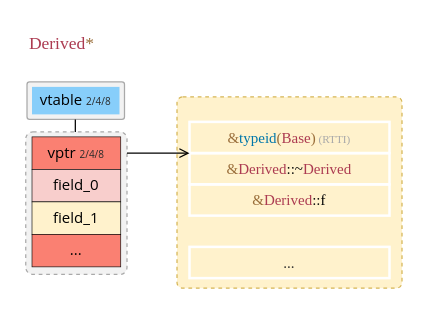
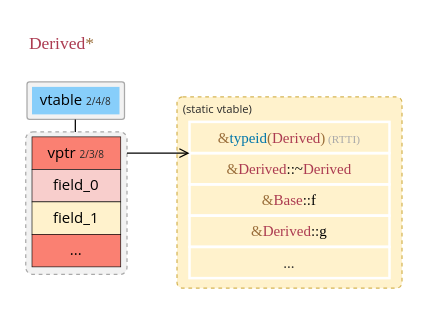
node "(static vtable)": added
node "&typeid(Base) (RTTI)": label "&typeid(Base) (RTTI)" -> "&typeid(Derived) (RTTI)"
node "vptr 2/4/8": label "vptr 2/4/8" -> "vptr 2/3/8"
node "&Derived::f": label "&Derived::f" -> "&Base::f"
node "&Derived::g": added
